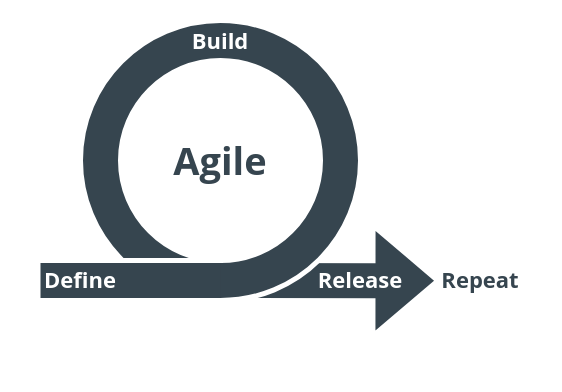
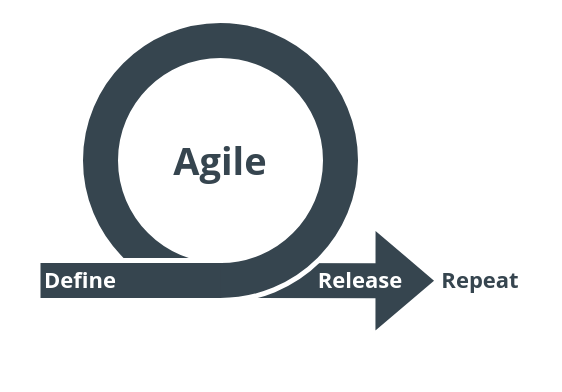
node "Build": removed
